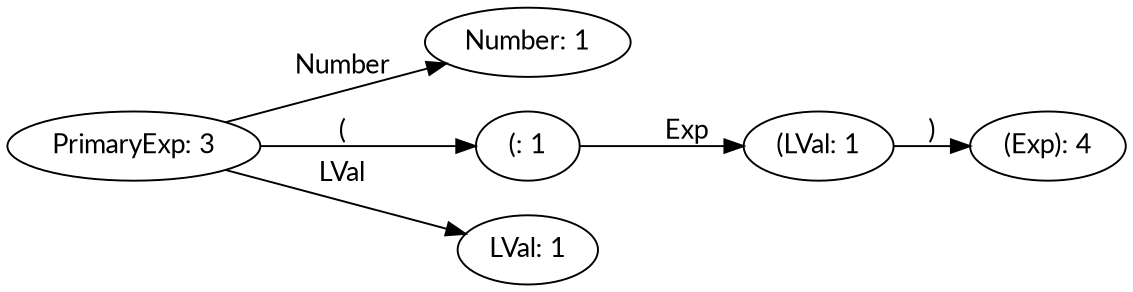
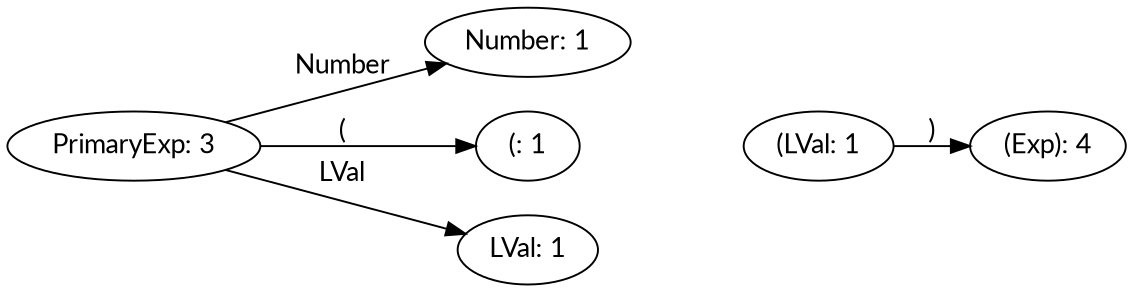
edge "(: 1" -> "(LVal: 1": removed, label "Exp"
